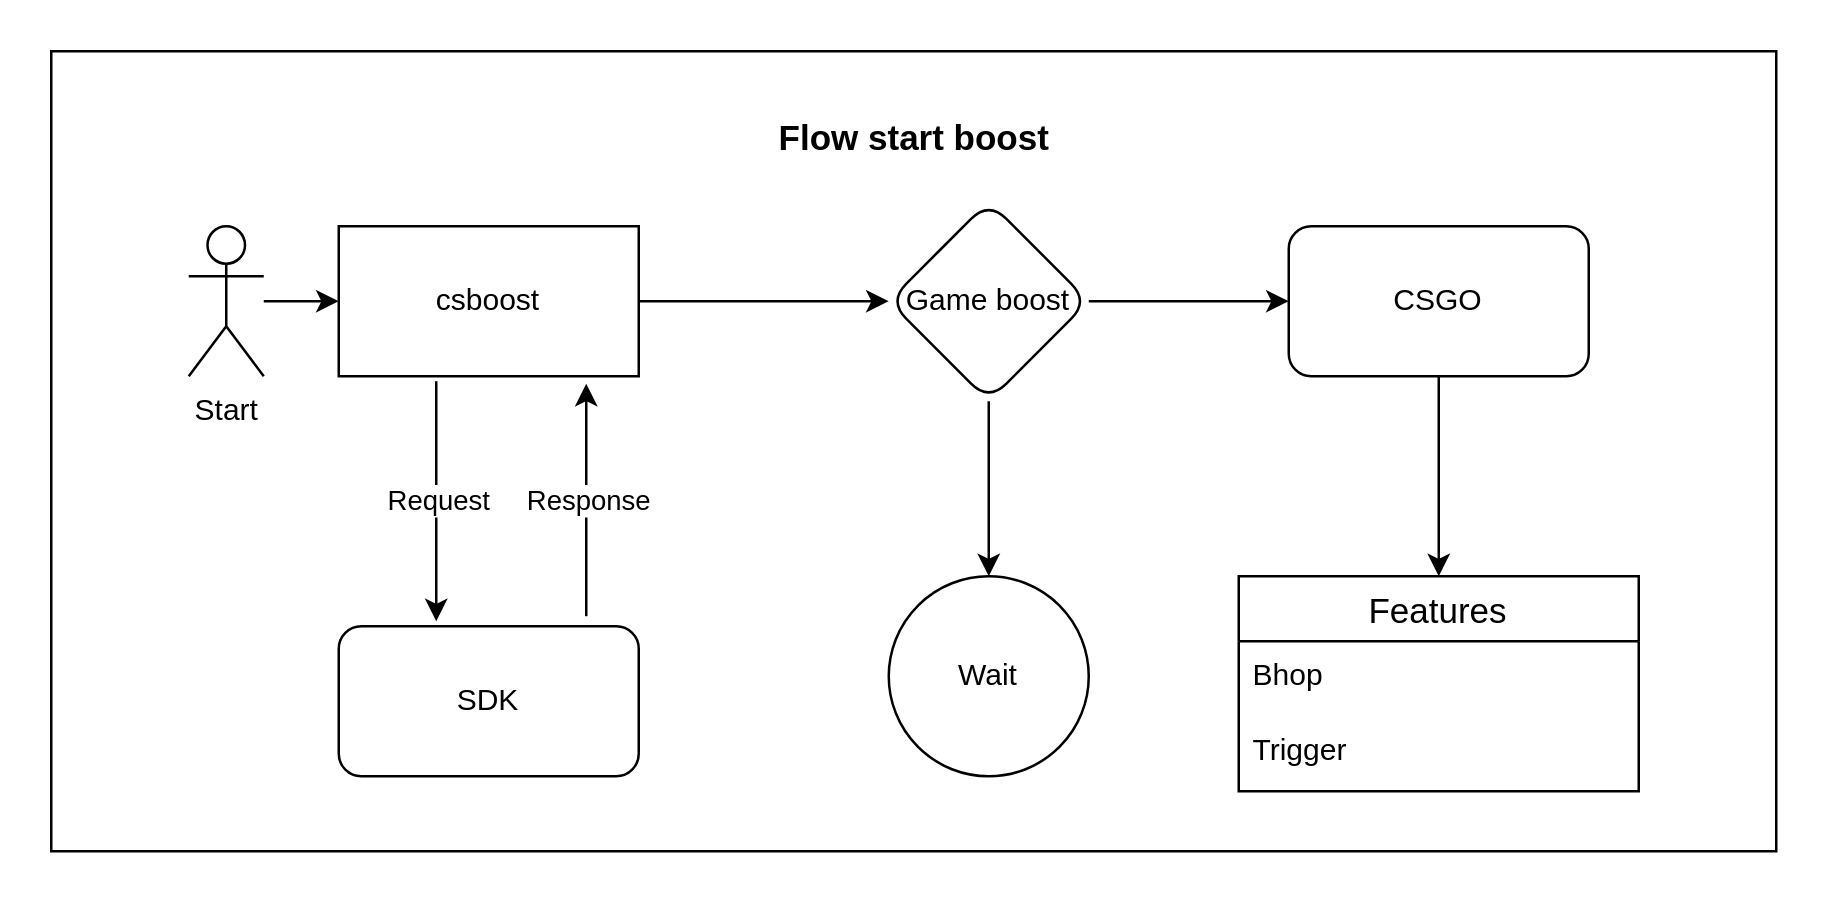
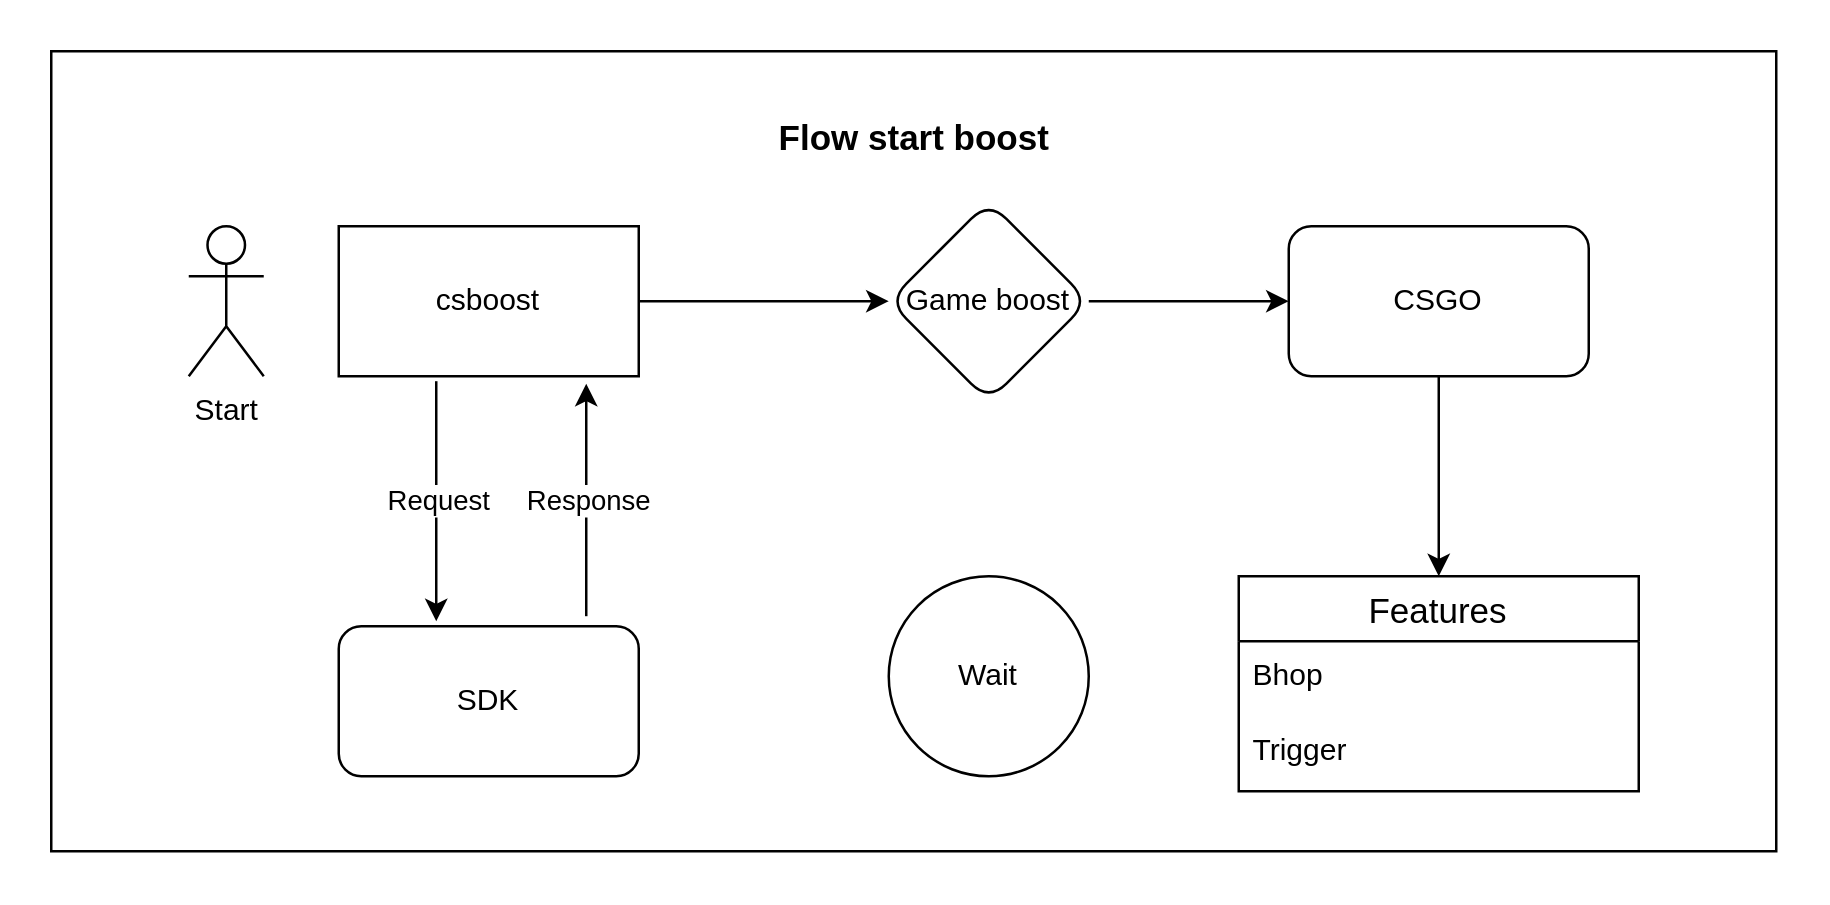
edge "Start" -> "csboost": removed
edge "Game boost" -> "Wait": removed
